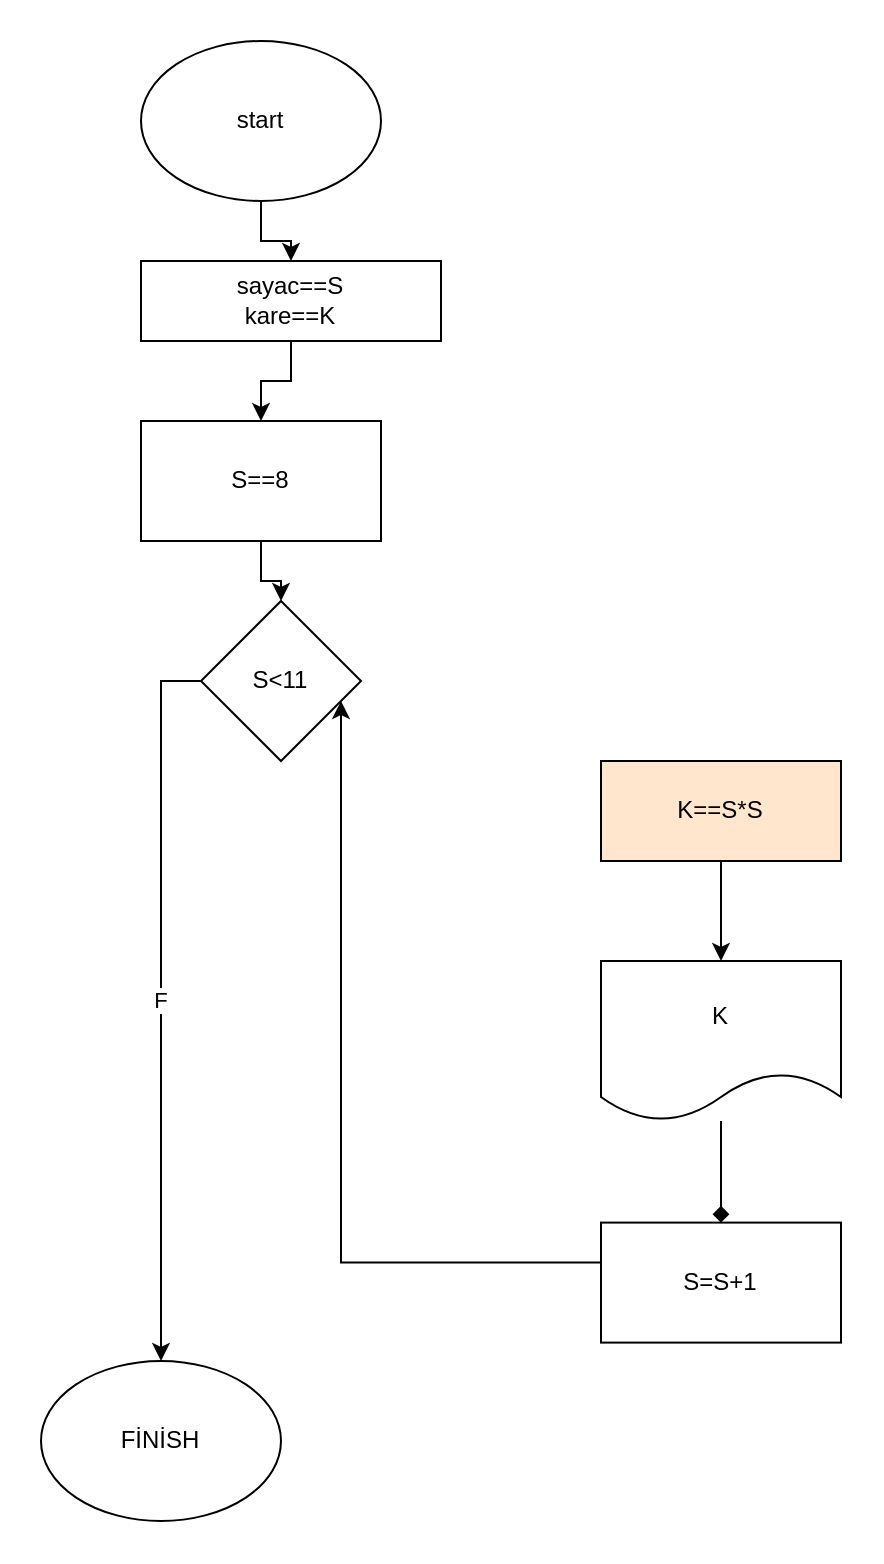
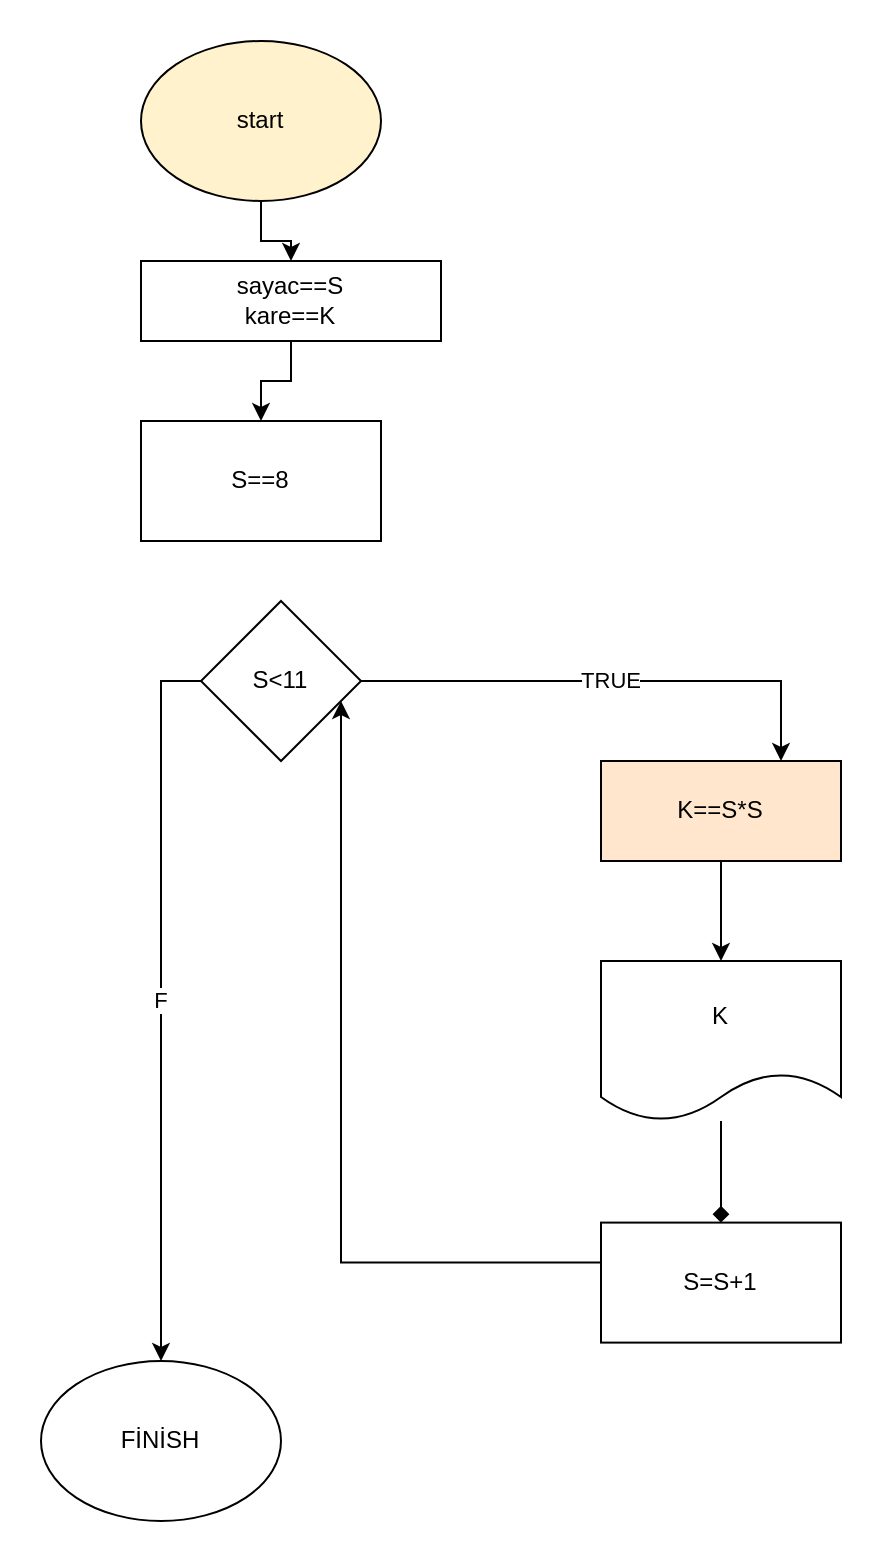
node "start": fillcolor #ffffff -> #fff2cc
edge "S==8" -> "S<11": removed
edge "S<11" -> "K==S*S": added, label "TRUE"
